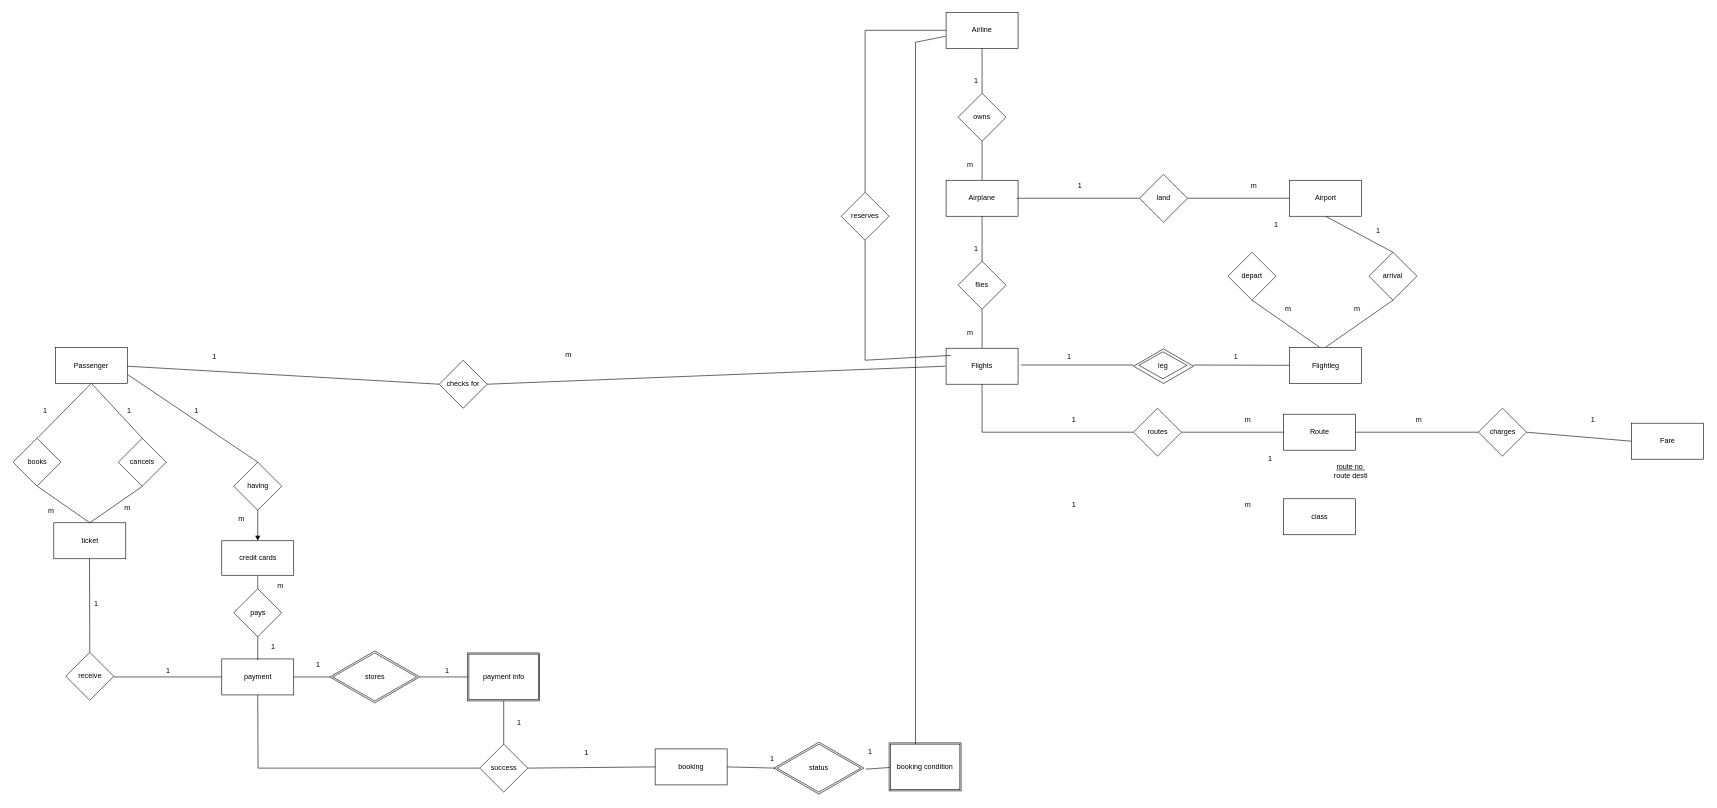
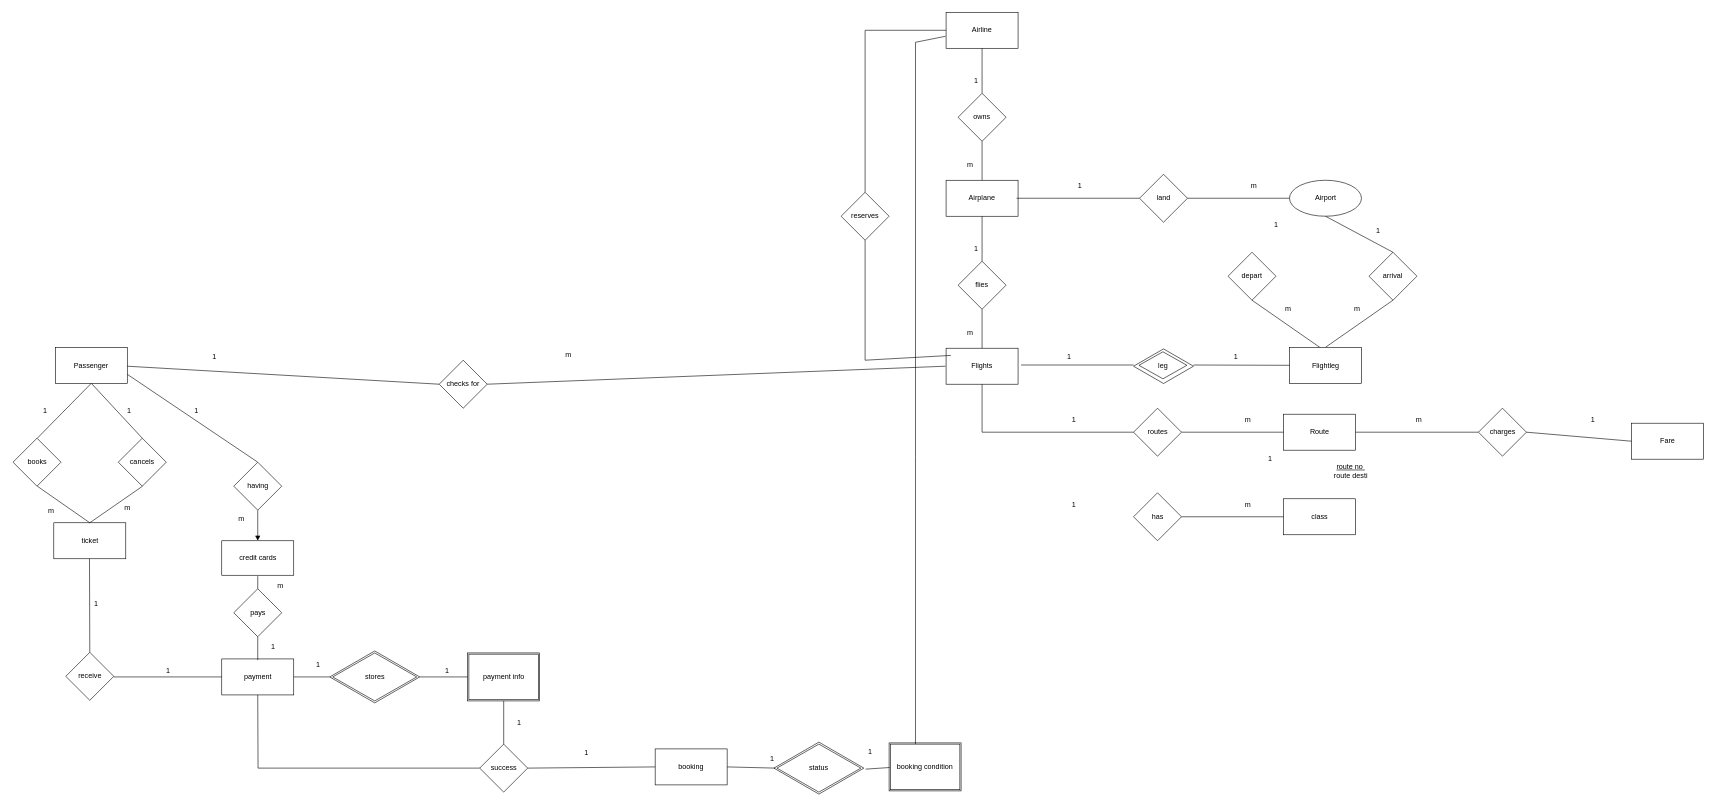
node "Airport": shape rectangle -> ellipse
node "has": added
edge "has" -- "class": added
